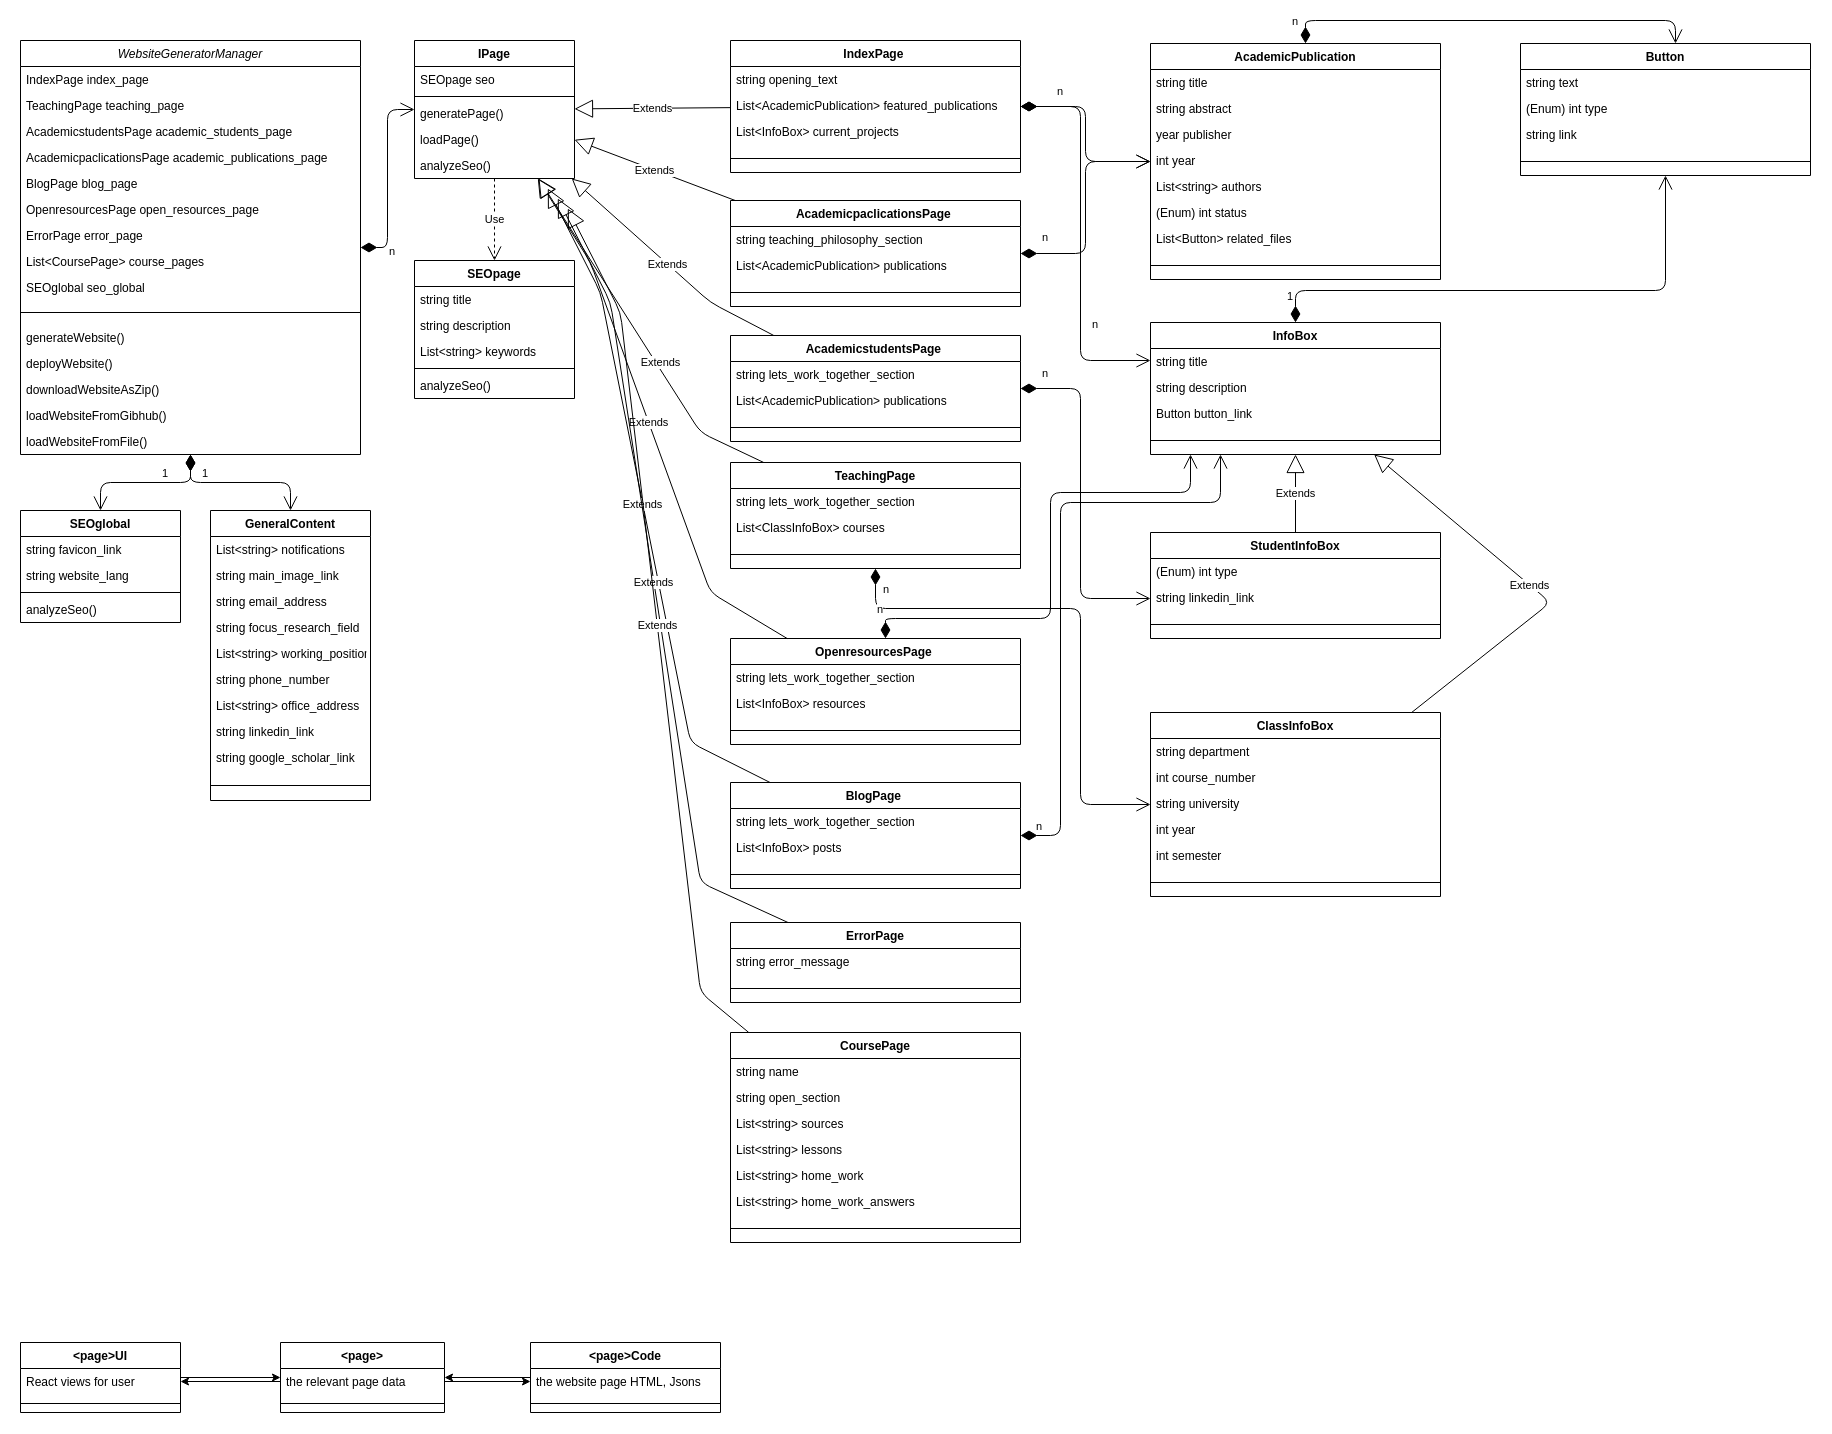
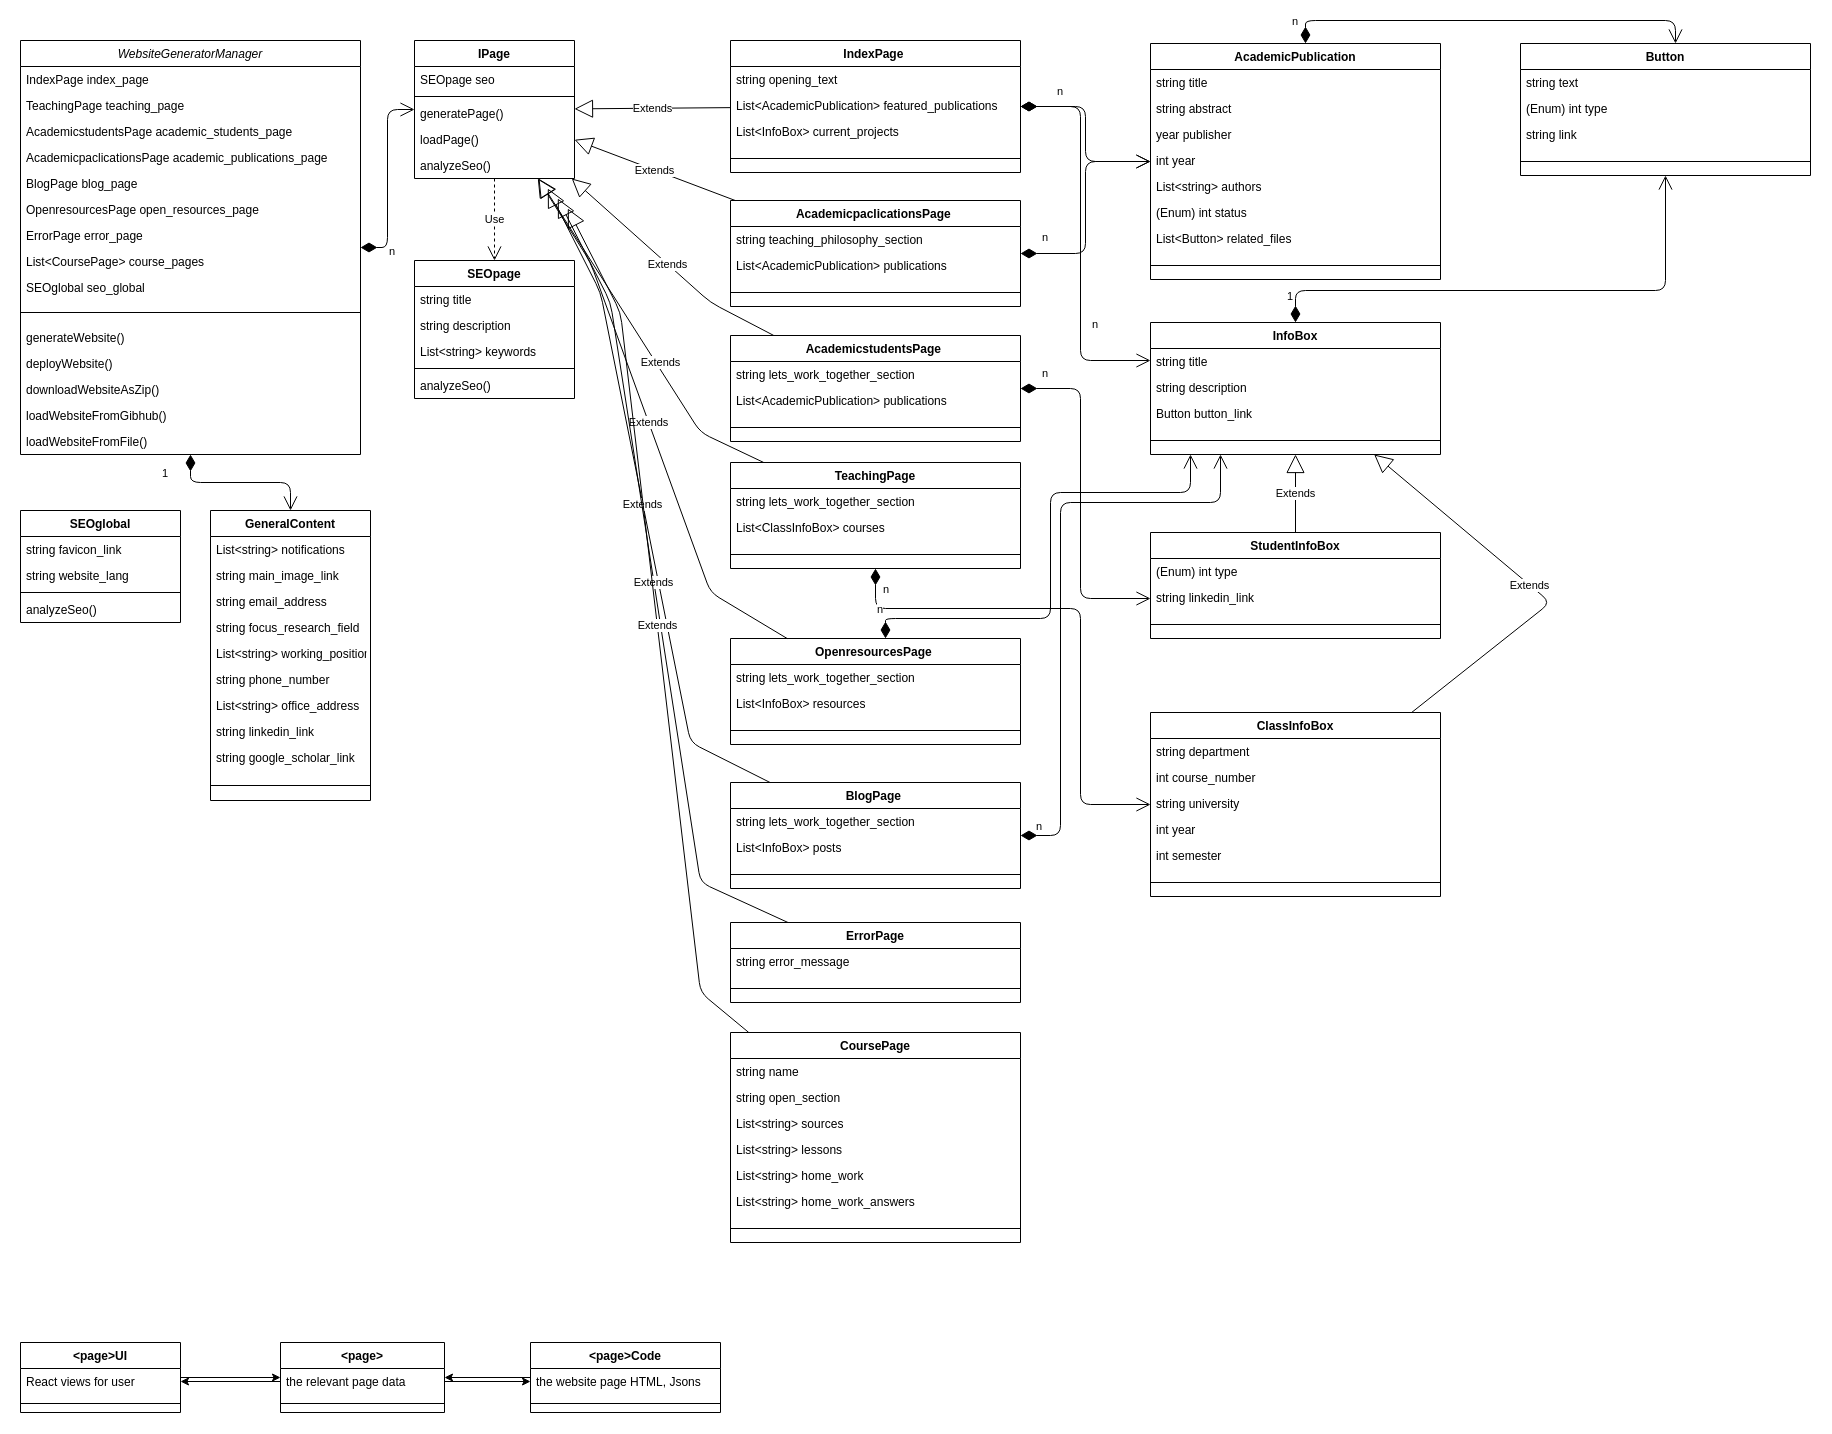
edge "WebsiteGeneratorManager" -- "SEOglobal": removed, label "1"
